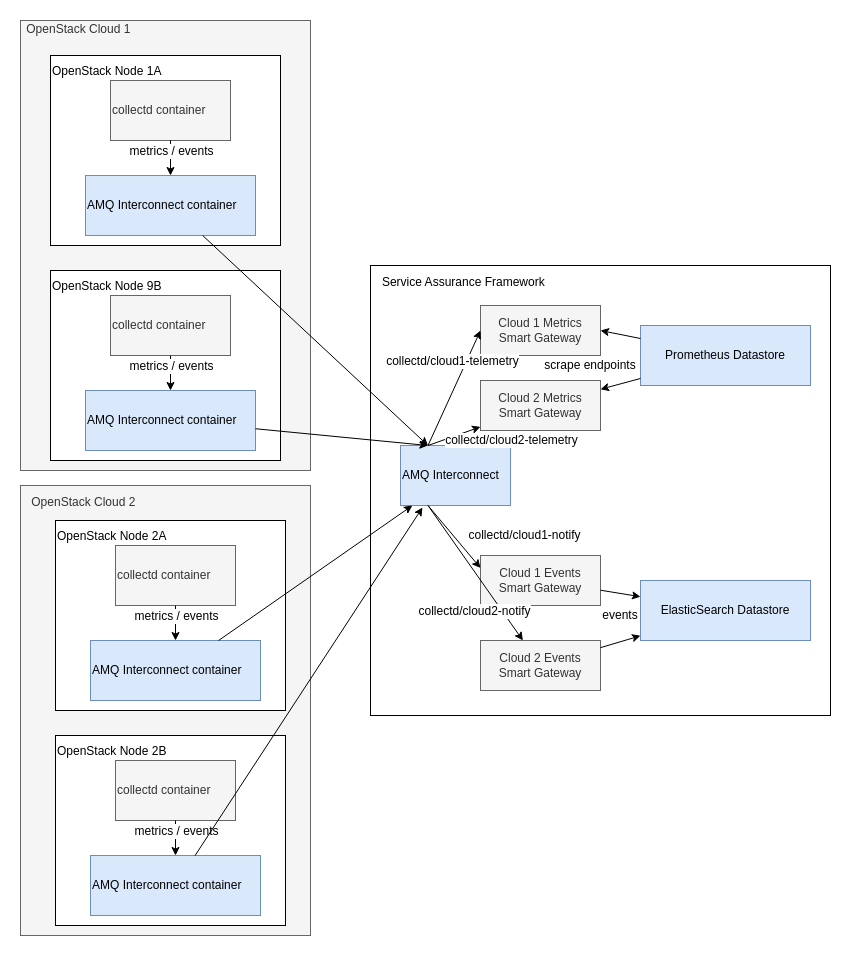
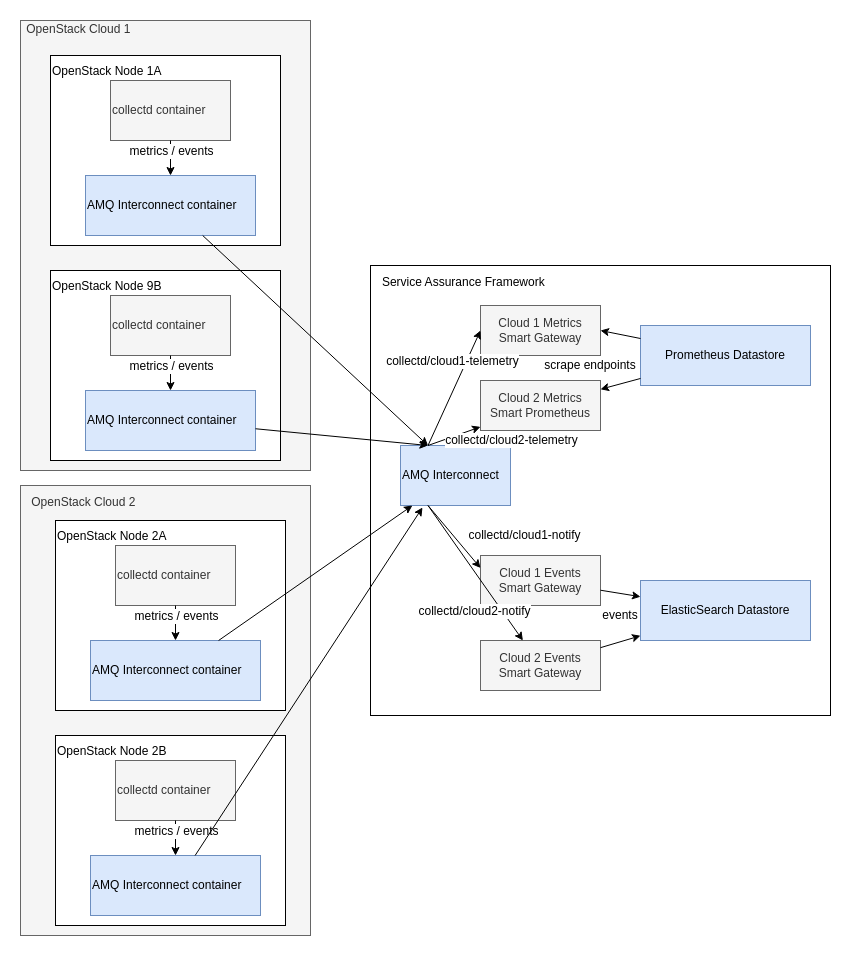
node "Cloud 2 Metrics Smart Gateway": label "Cloud 2 Metrics Smart Gateway" -> "Cloud 2 Metrics Smart Prometheus"
